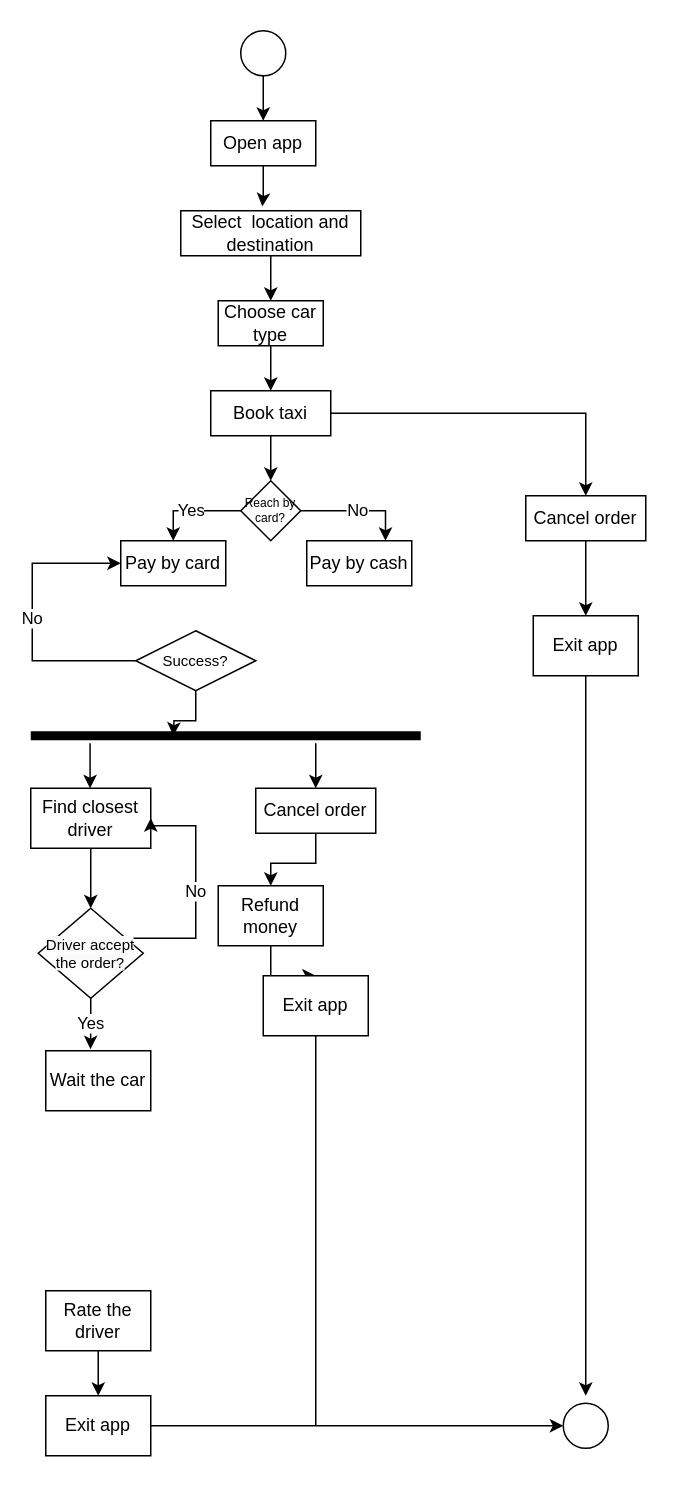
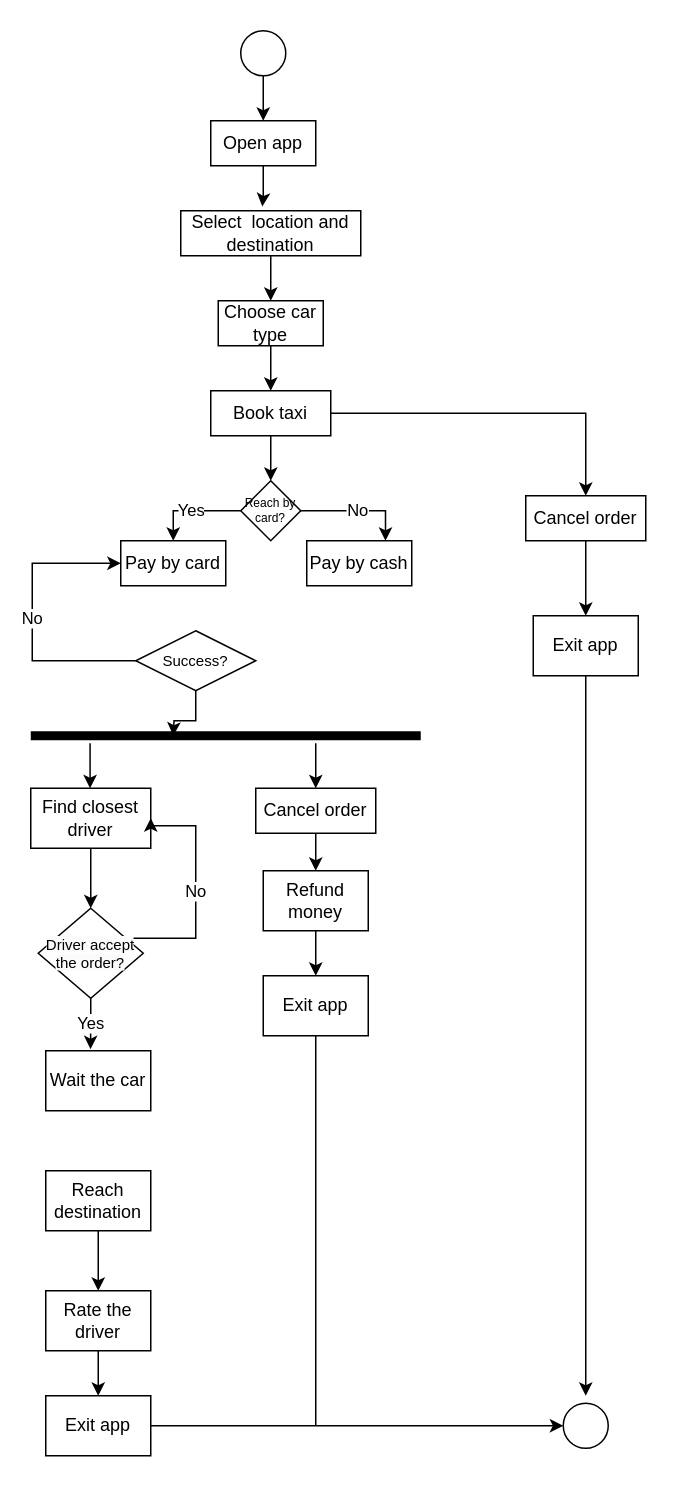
node "Refund money": moved (271, 916) -> (316, 901)
node "Reach destination": added
edge "Reach destination" -> "Rate the driver": added
